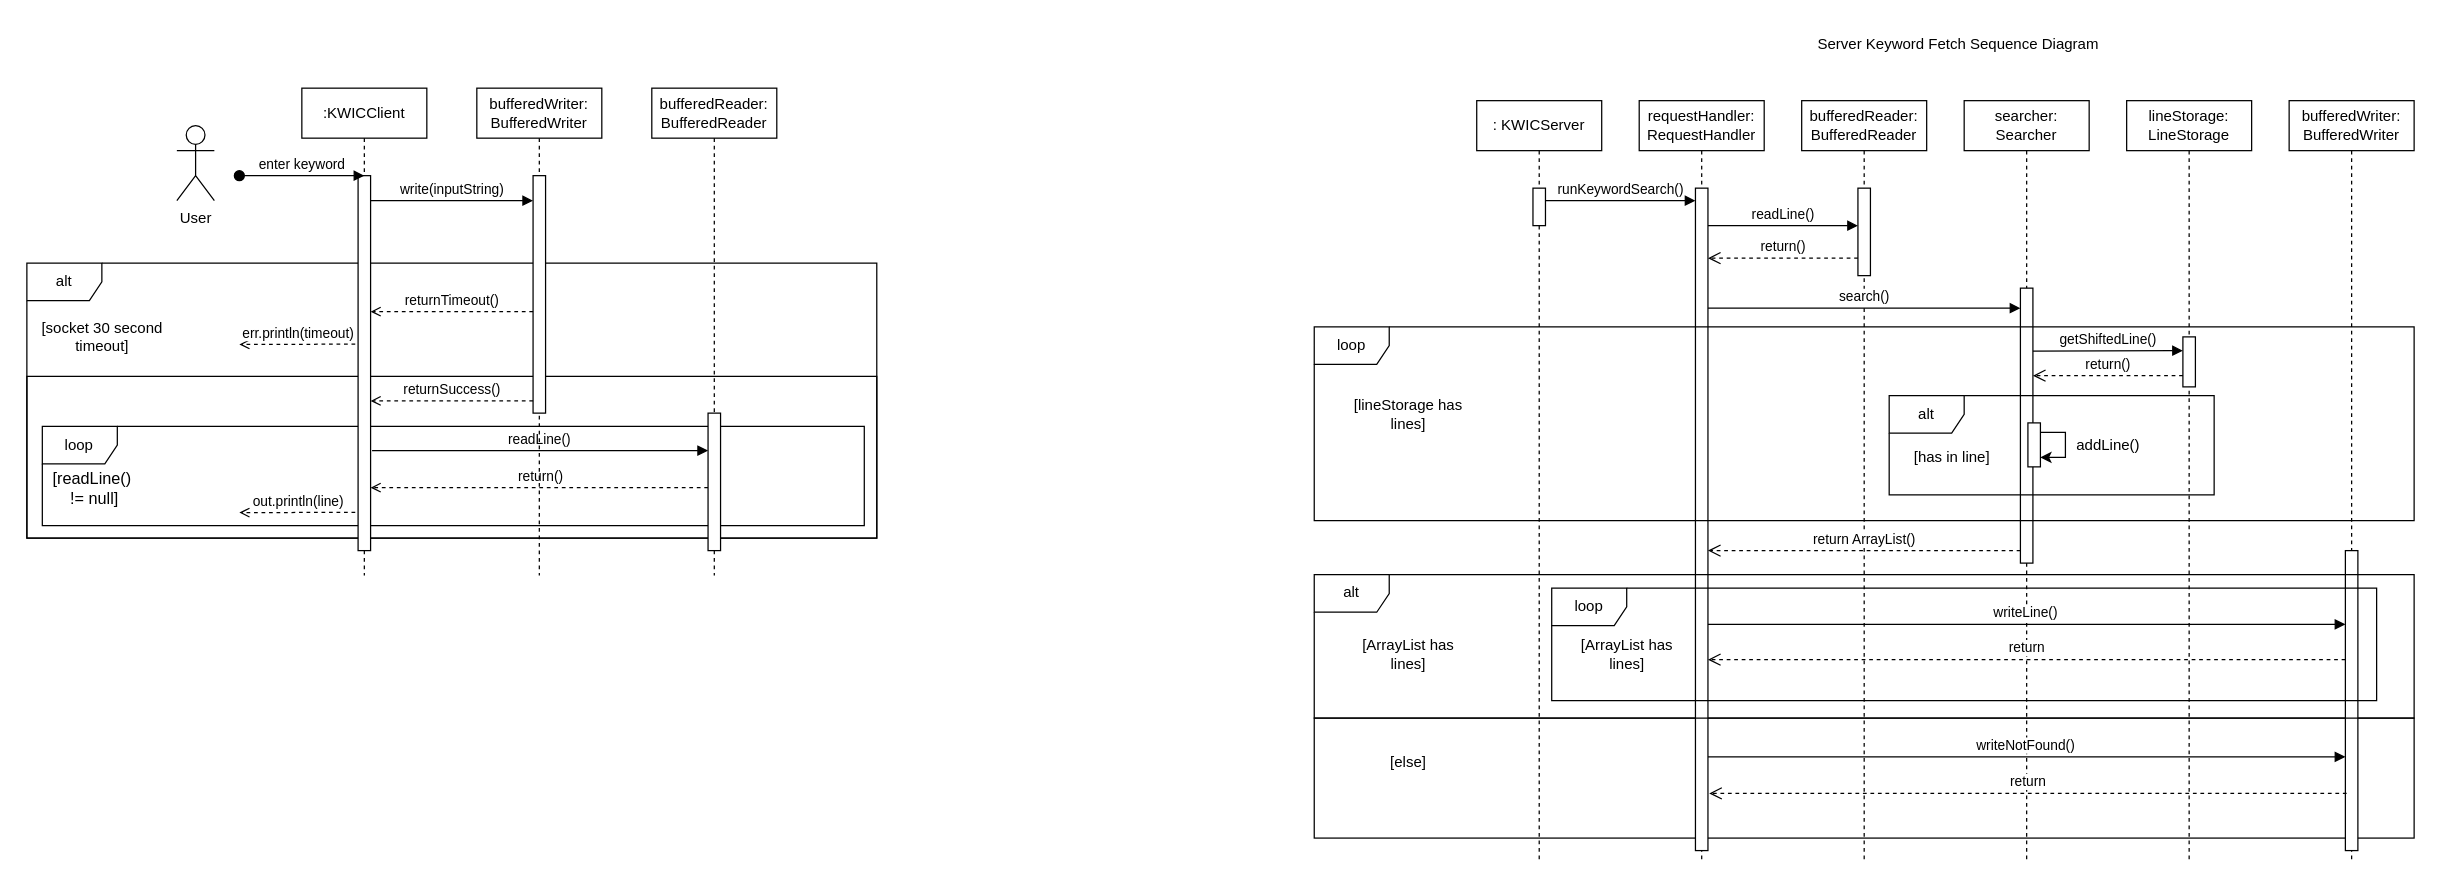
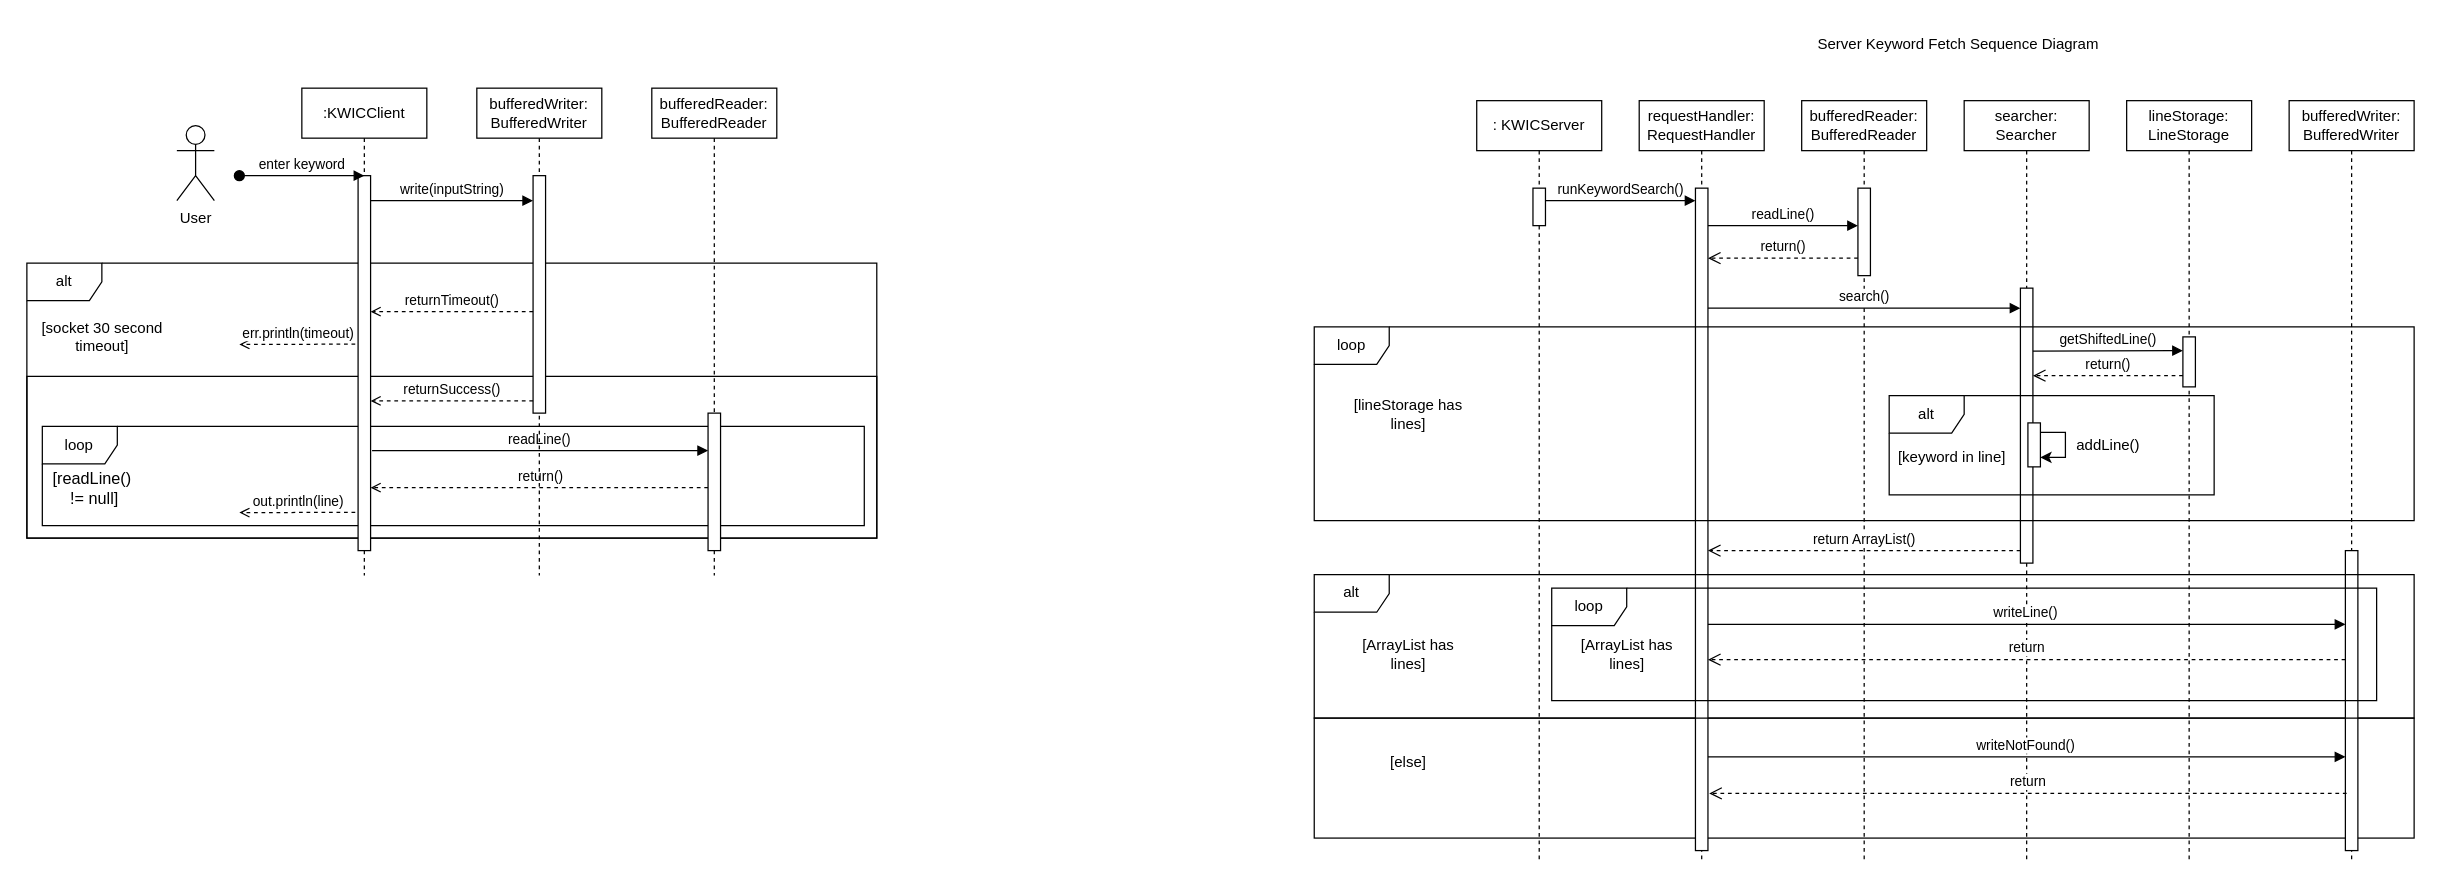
node "[has in line]": label "[has in line]" -> "[keyword in line]"
